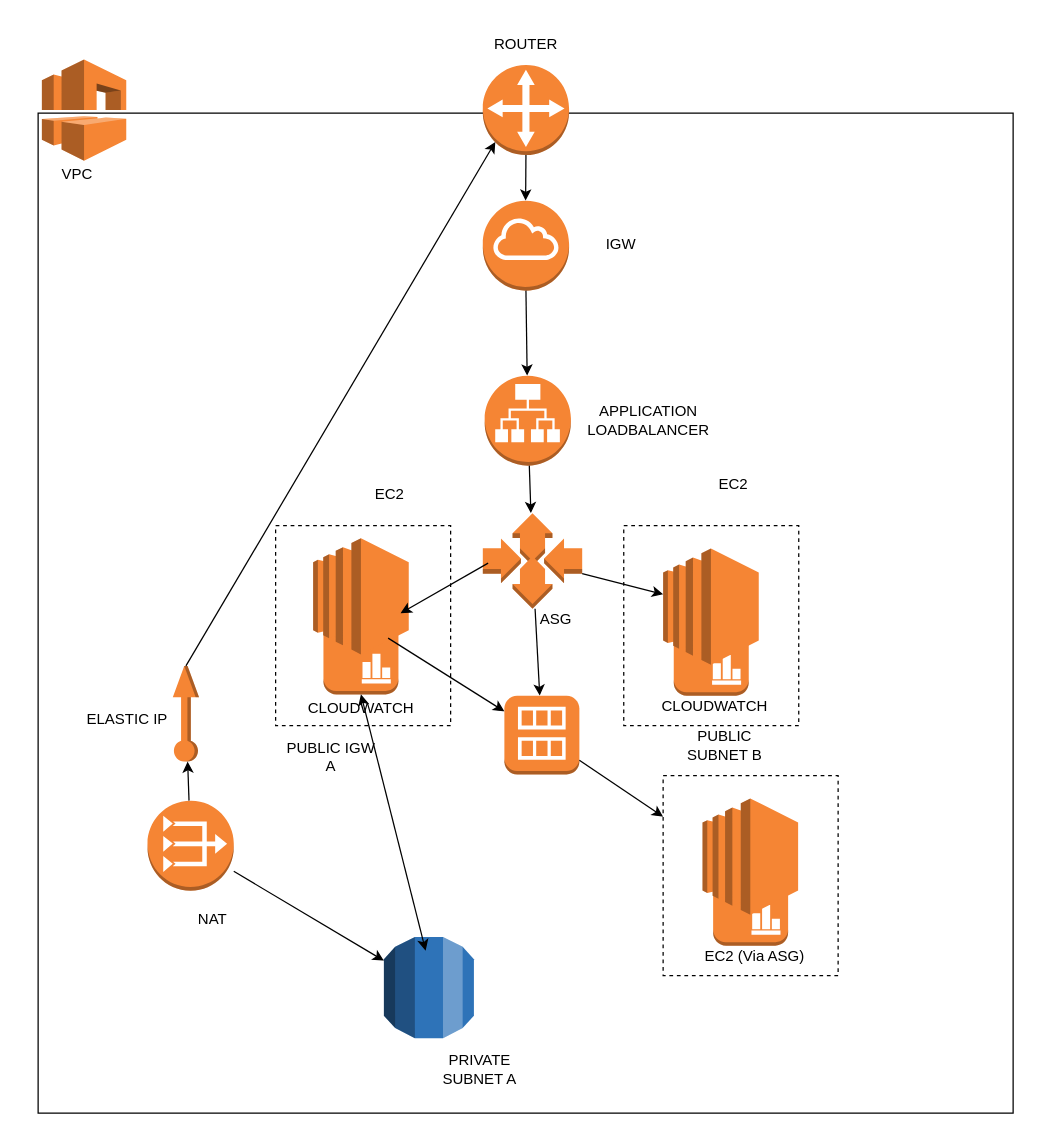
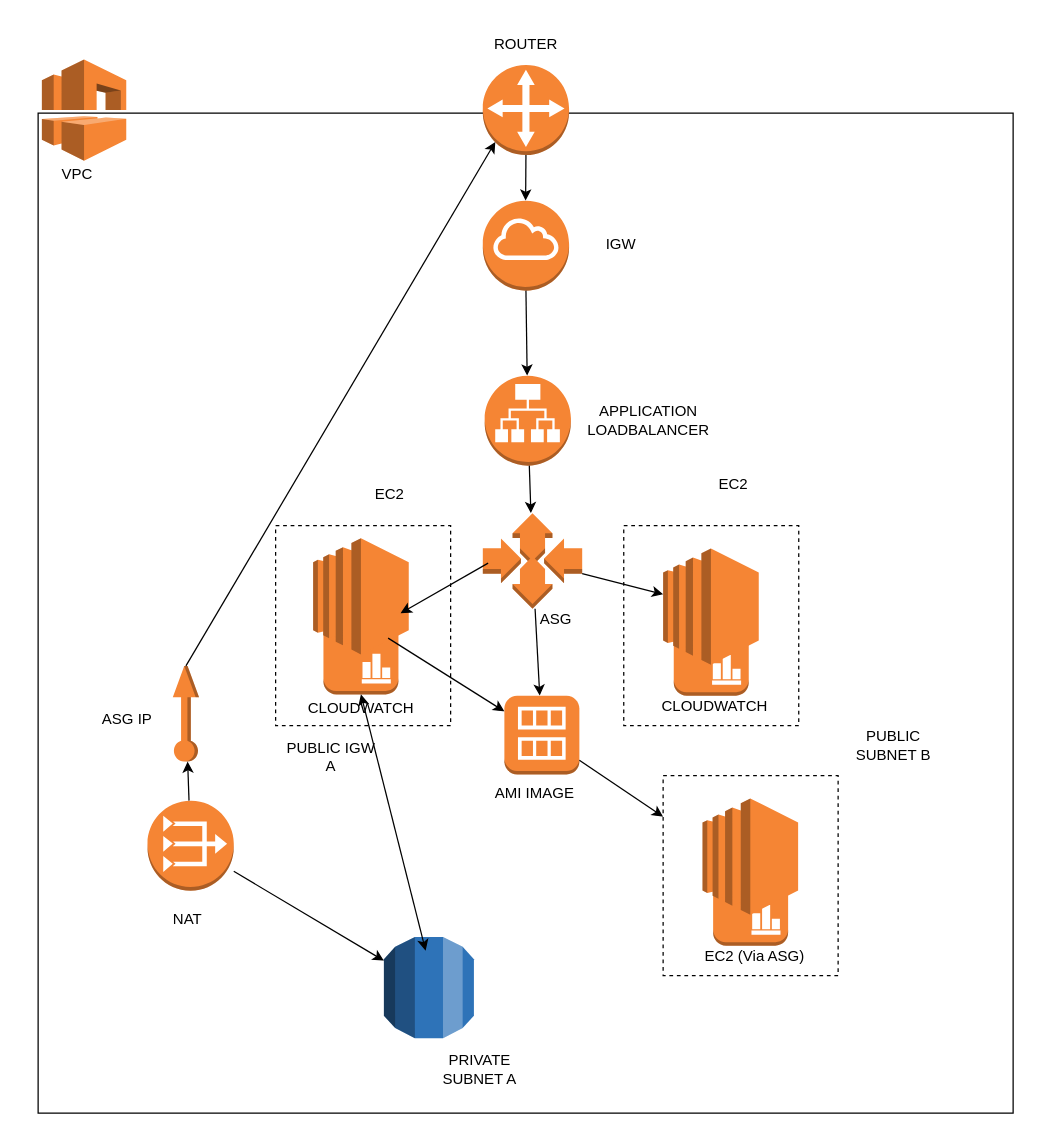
node "ELASTIC IP": label "ELASTIC IP" -> "ASG IP"
node "PUBLIC SUBNET B": moved (725, 746) -> (894, 746)
node "AMI IMAGE": added
node "NAT": moved (216, 919) -> (191, 919)
